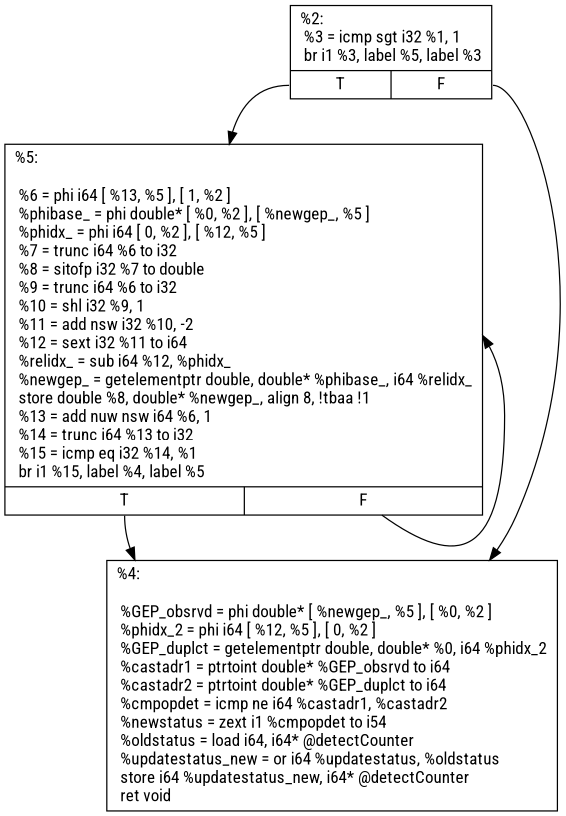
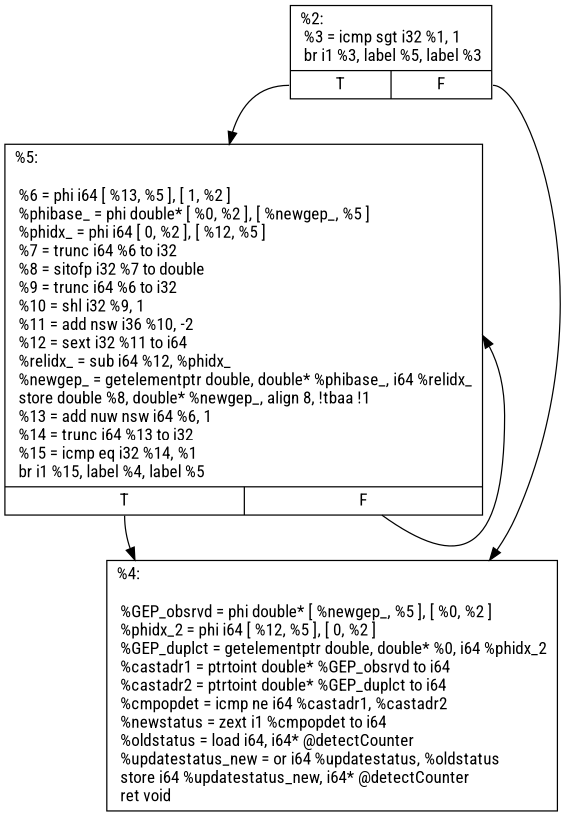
node "%5:": text "%11 = add nsw i32 %10, -2" -> "%11 = add nsw i36 %10, -2"
node "%4:": text "%newstatus = zext i1 %cmpopdet to i54" -> "%newstatus = zext i1 %cmpopdet to i64"
